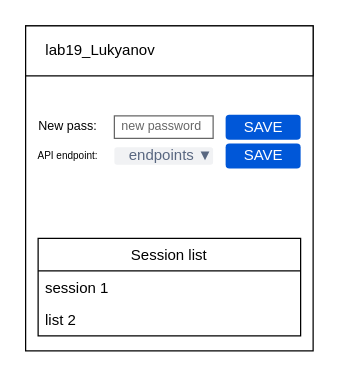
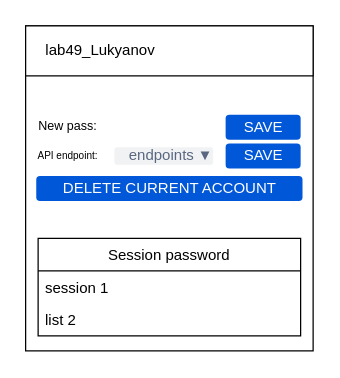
node "lab19_Lukyanov": label "lab19_Lukyanov" -> "lab49_Lukyanov"
node "new password": removed
node "DELETE CURRENT ACCOUNT": added
node "Session list": label "Session list" -> "Session password"
